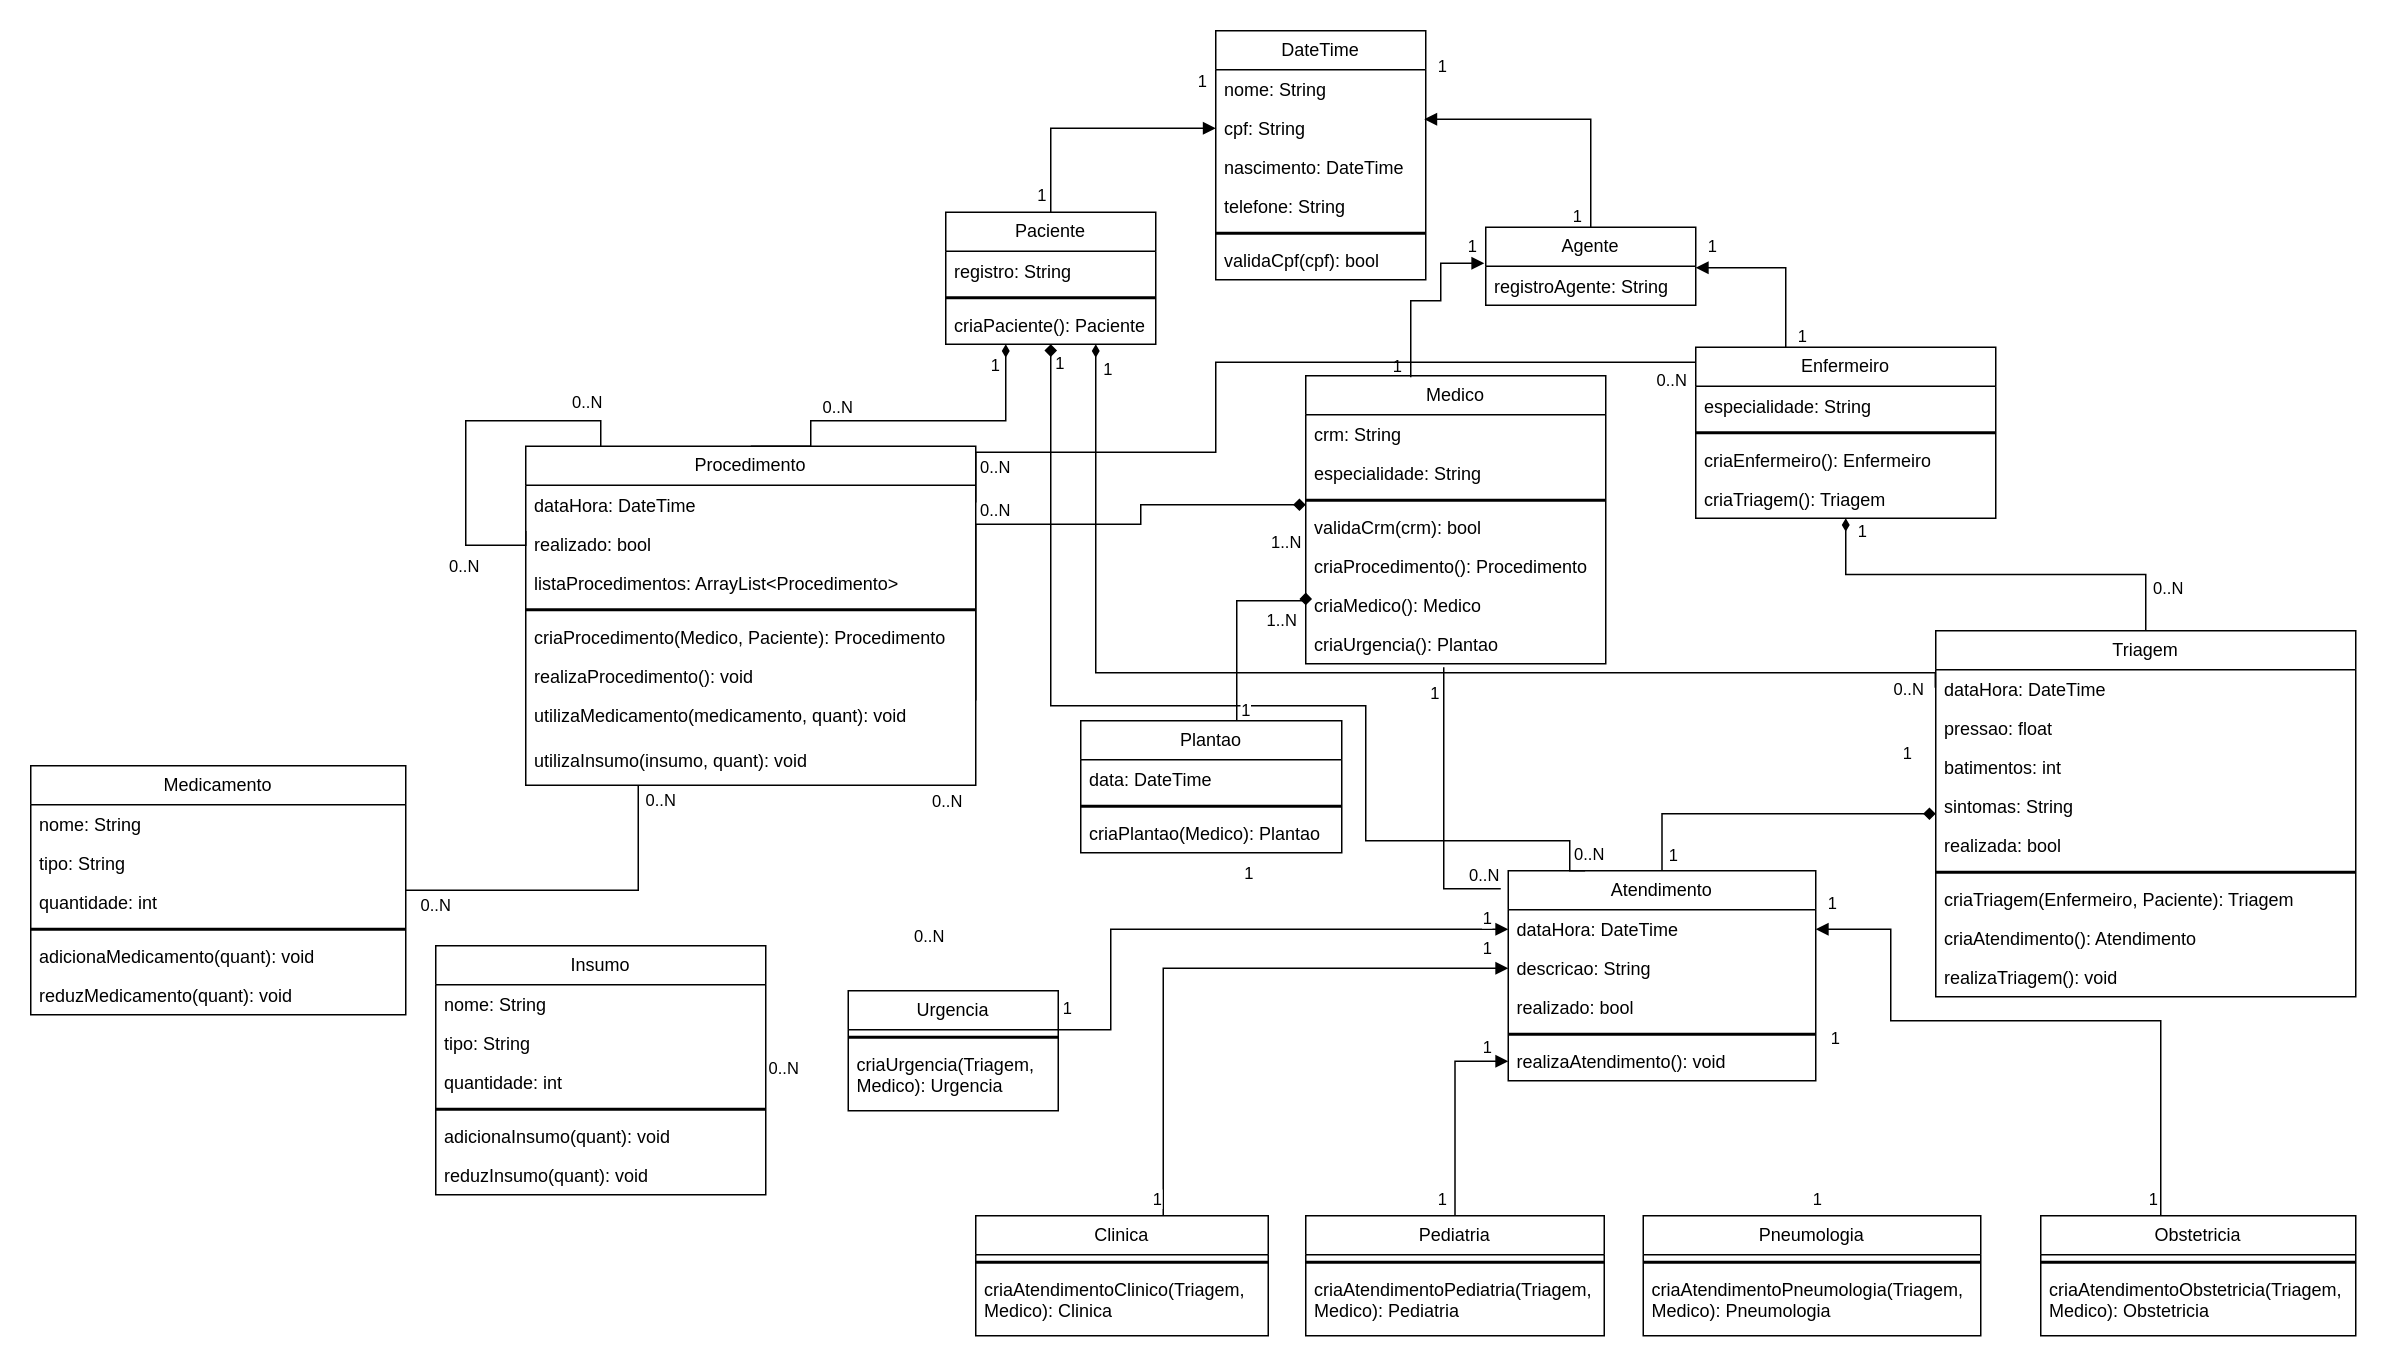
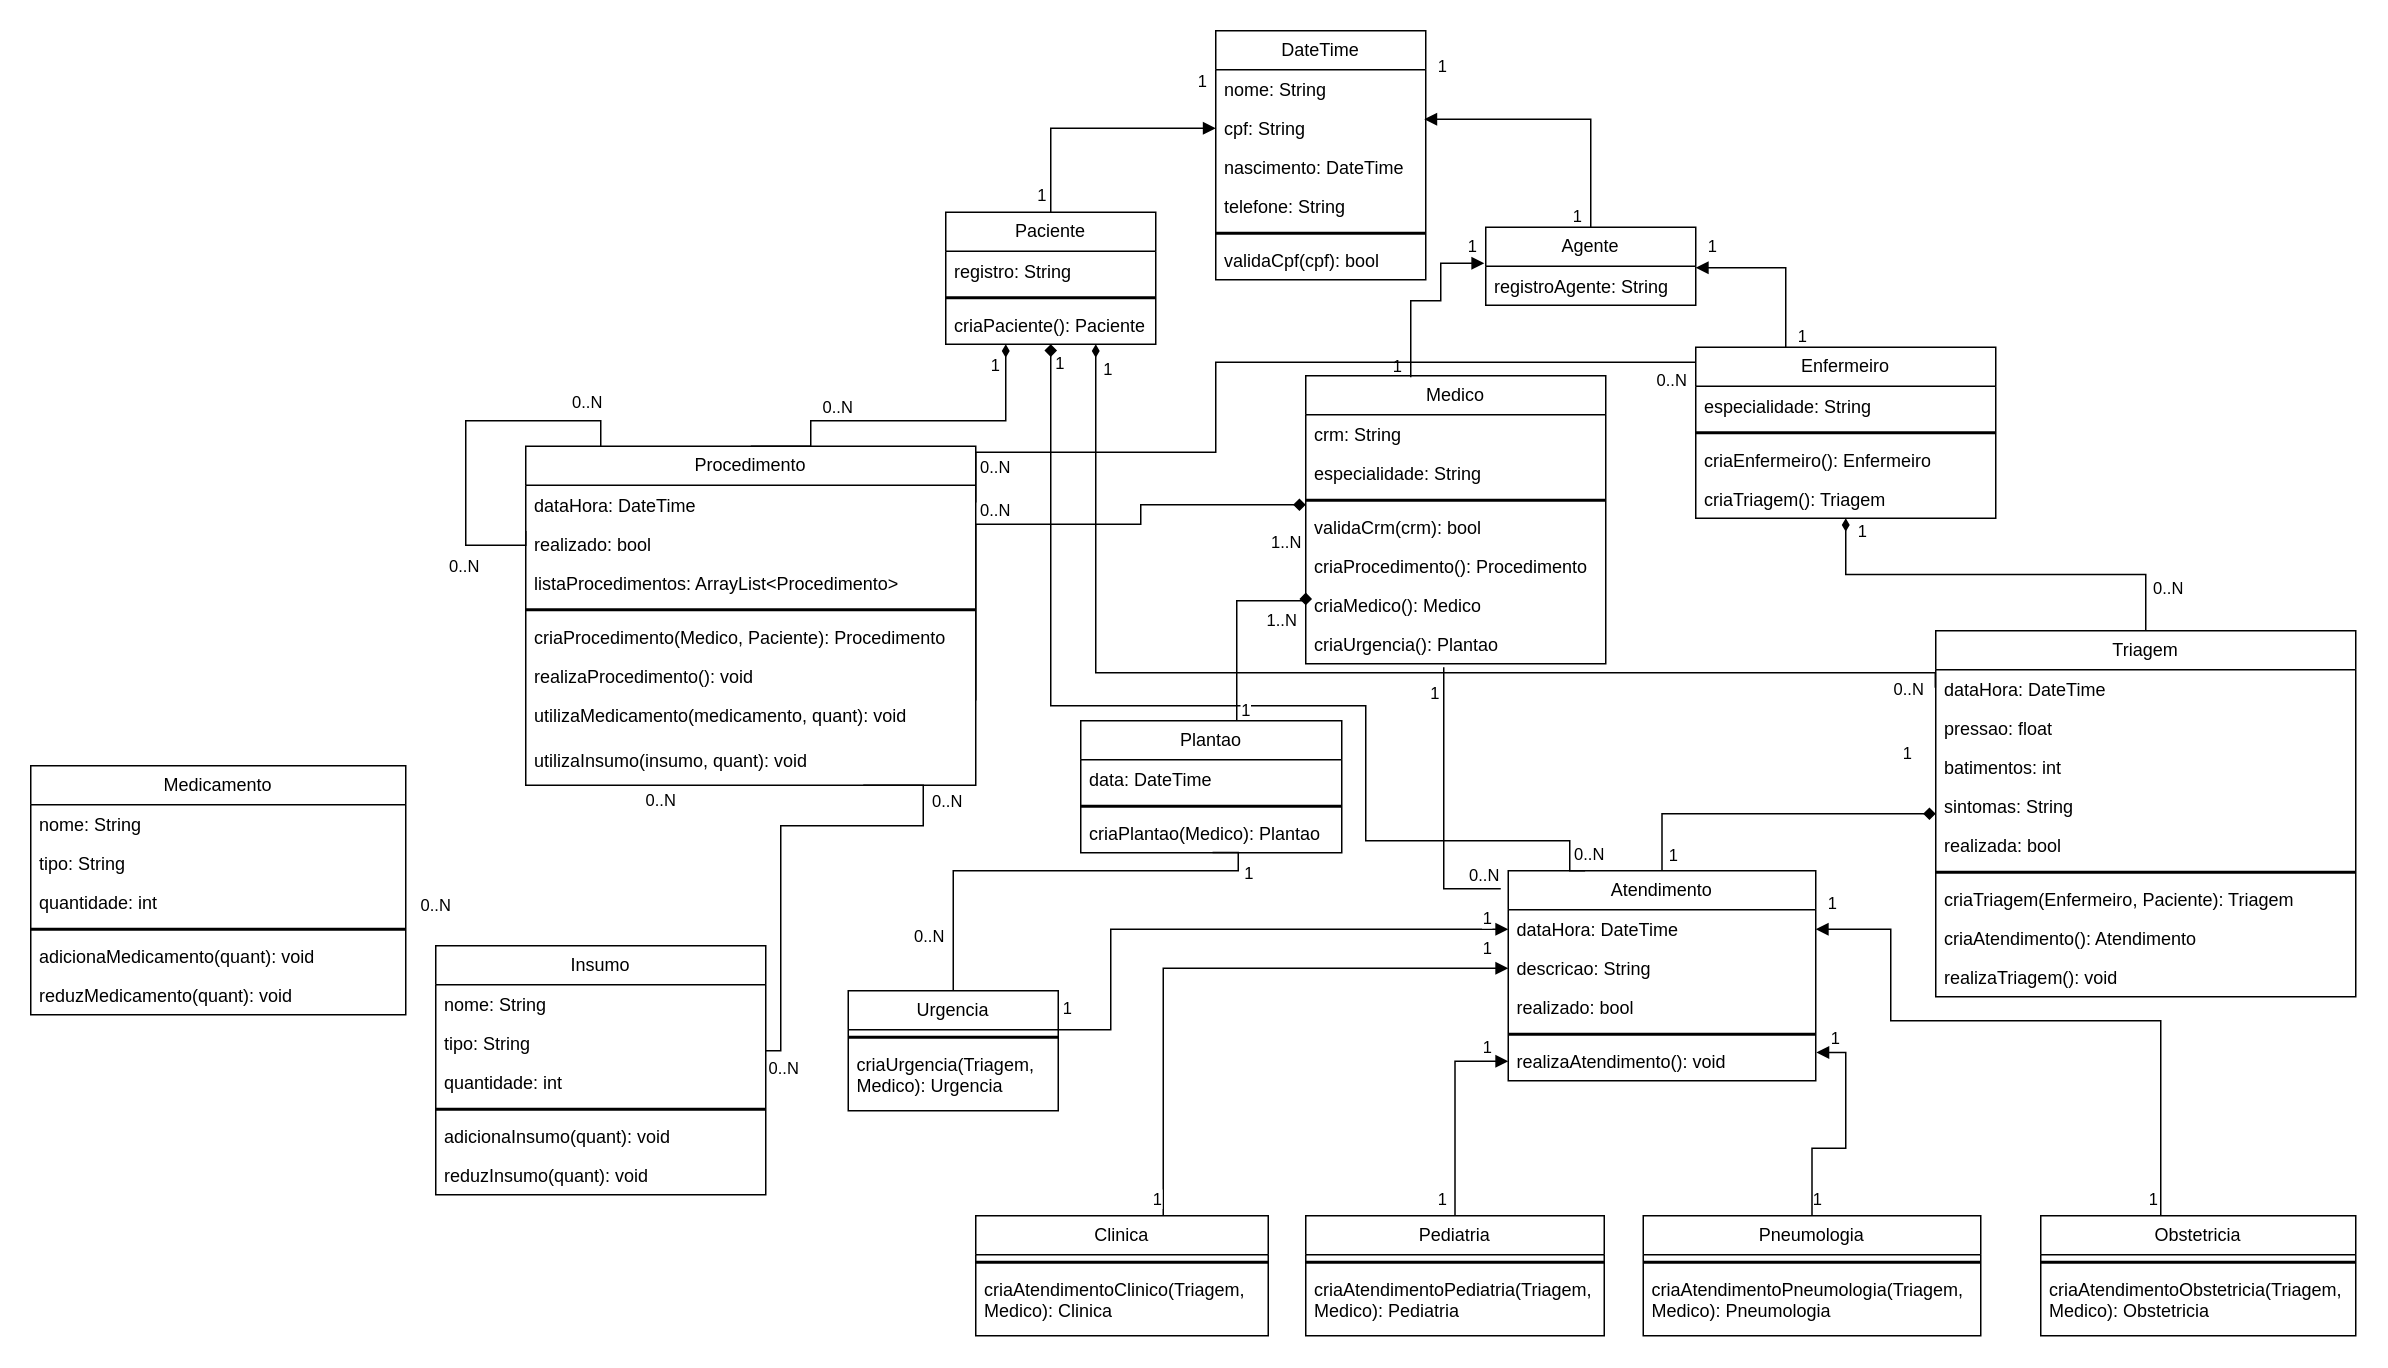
edge "Procedimento" -- "Insumo": added
edge "criaPlantao(Medico): Plantao" -- "Urgencia": added
edge "Procedimento" -- "Medicamento": removed
edge "Pneumologia" -> "realizaAtendimento(): void": added
